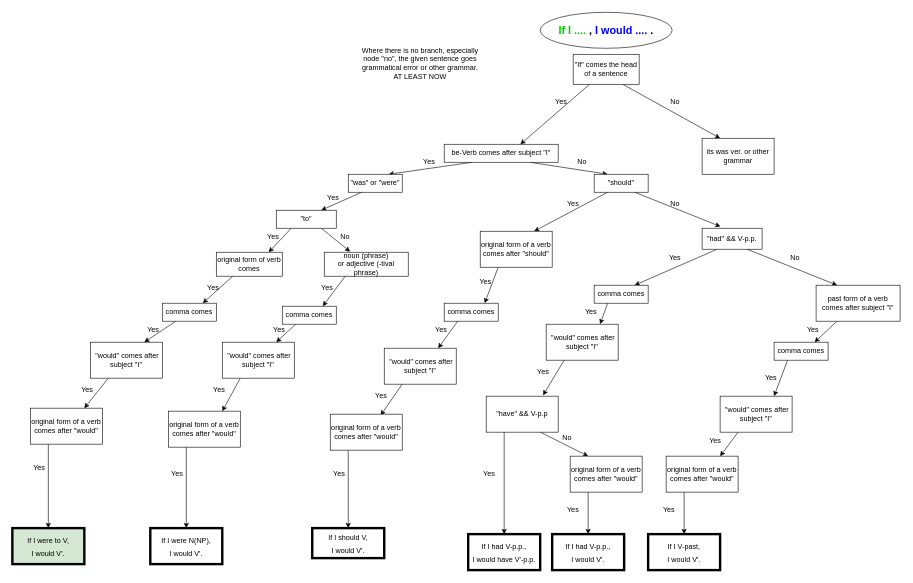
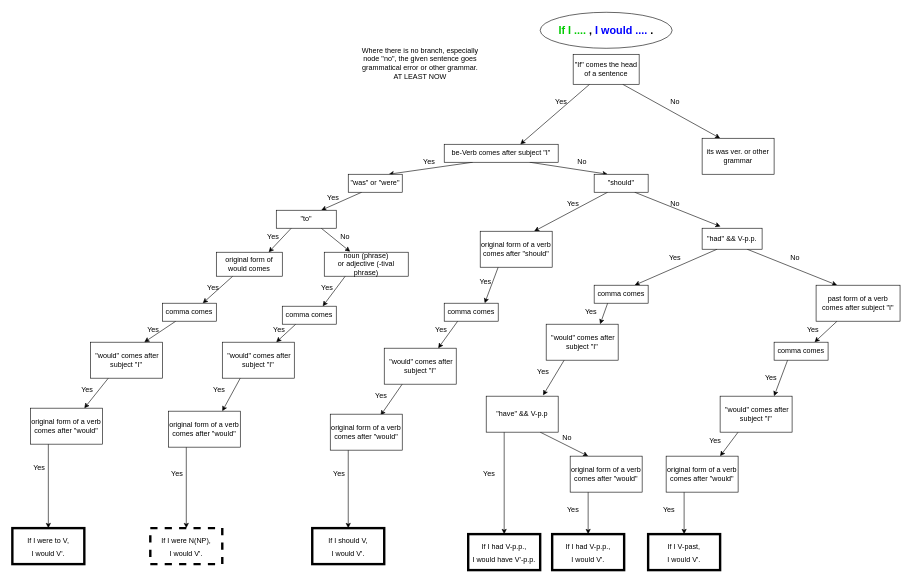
node "original form of verb comes": label "original form of verb comes" -> "original form of would comes"
node "If I should V, I would V'.": size 72x30 -> 72x36
node "If I were to V, I would V'.": fillcolor #d5e8d4 -> #ffffff
node "If I were N(NP), I would V'.": style solid -> dashed
